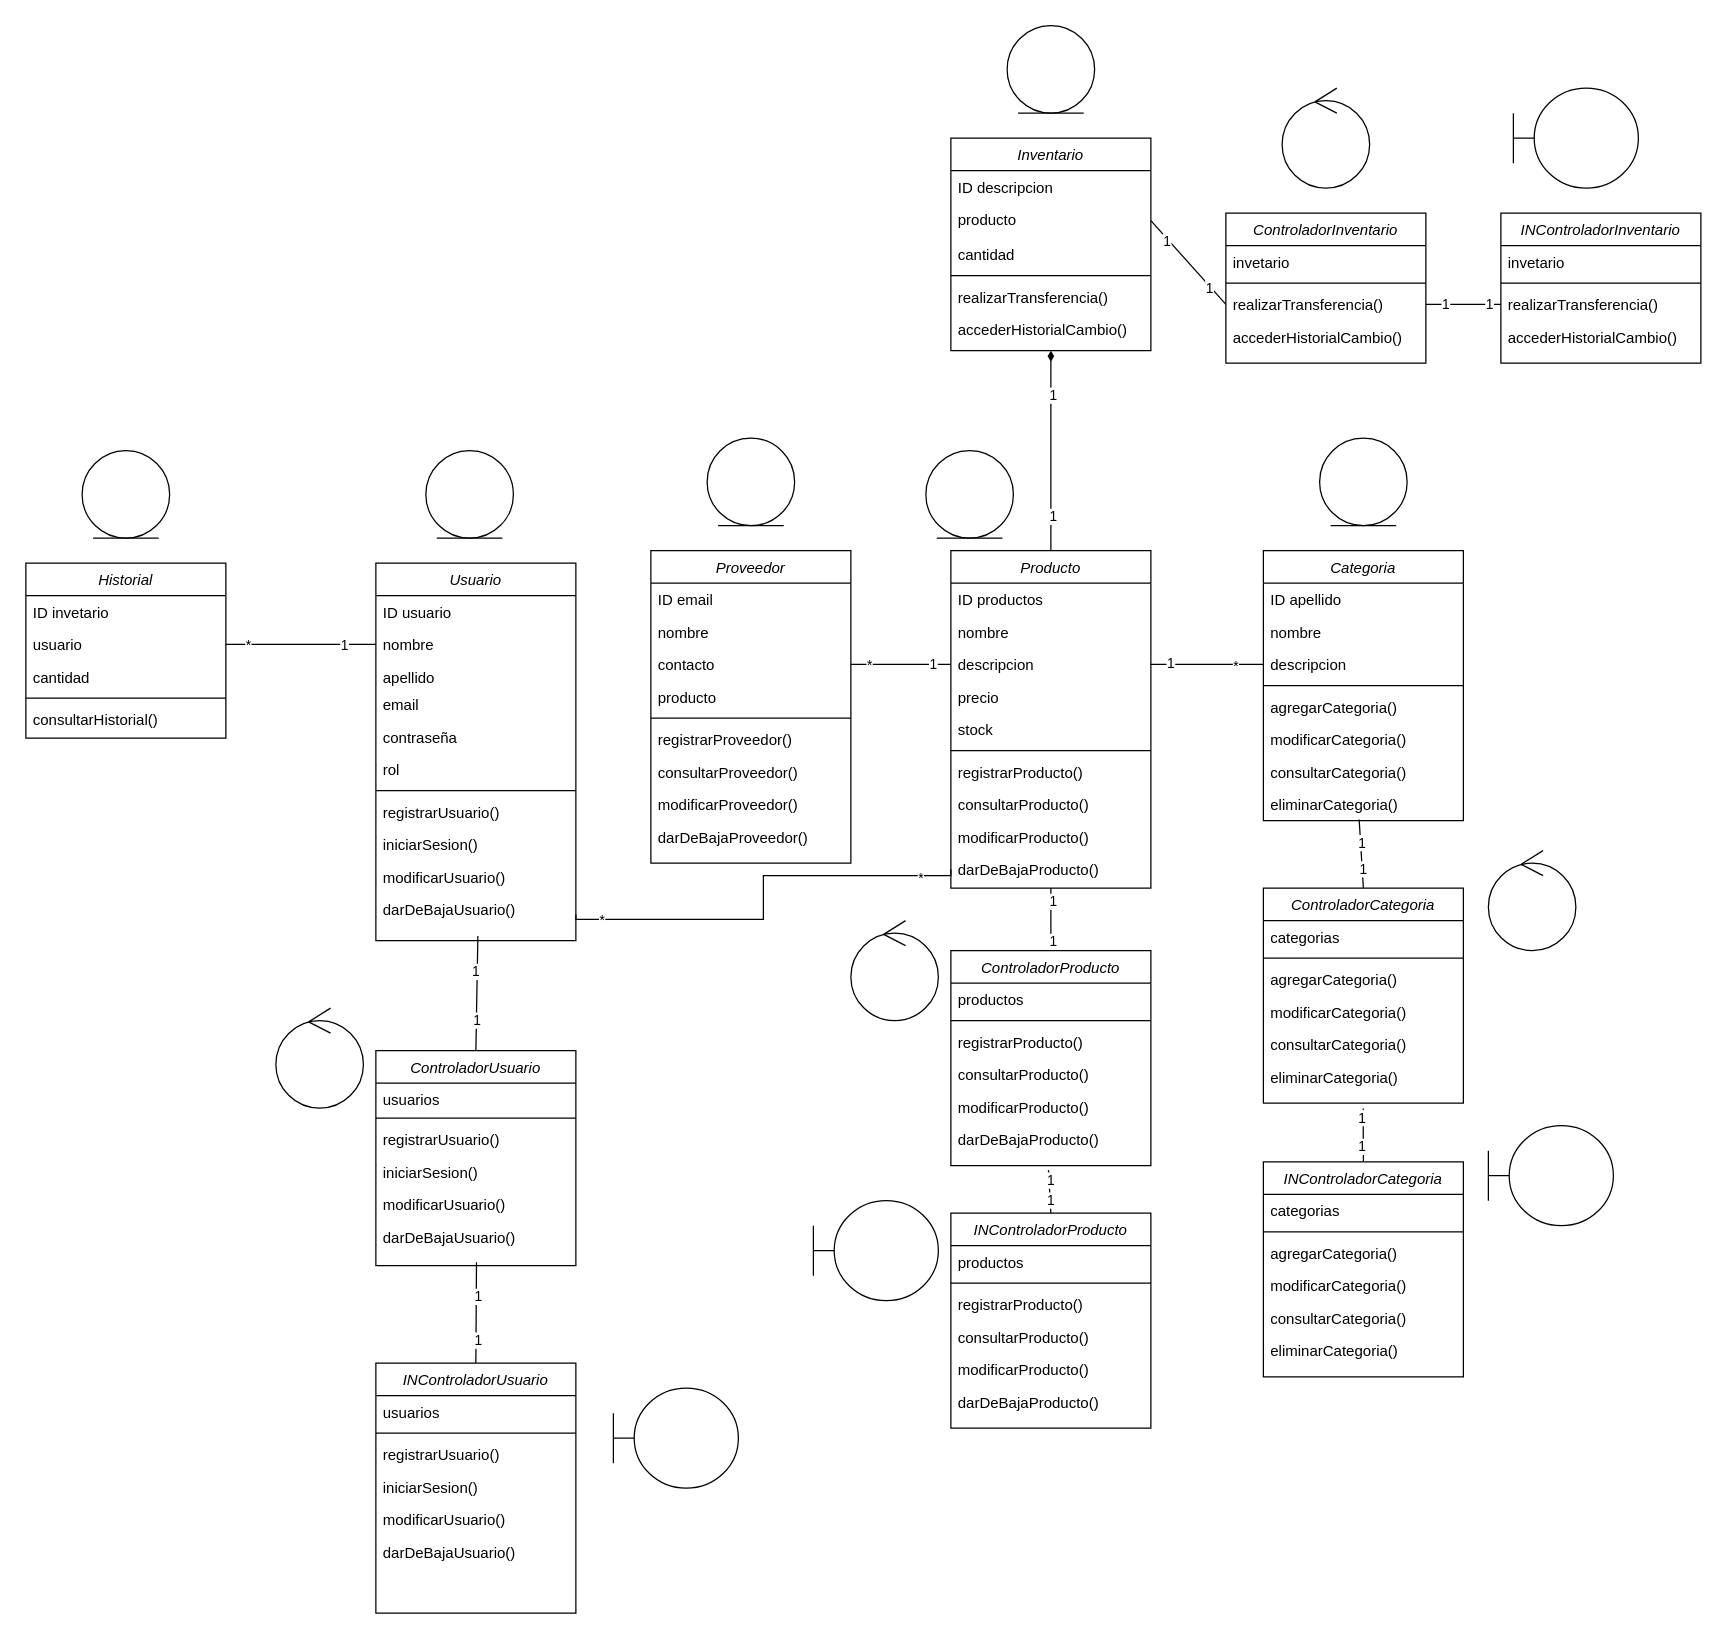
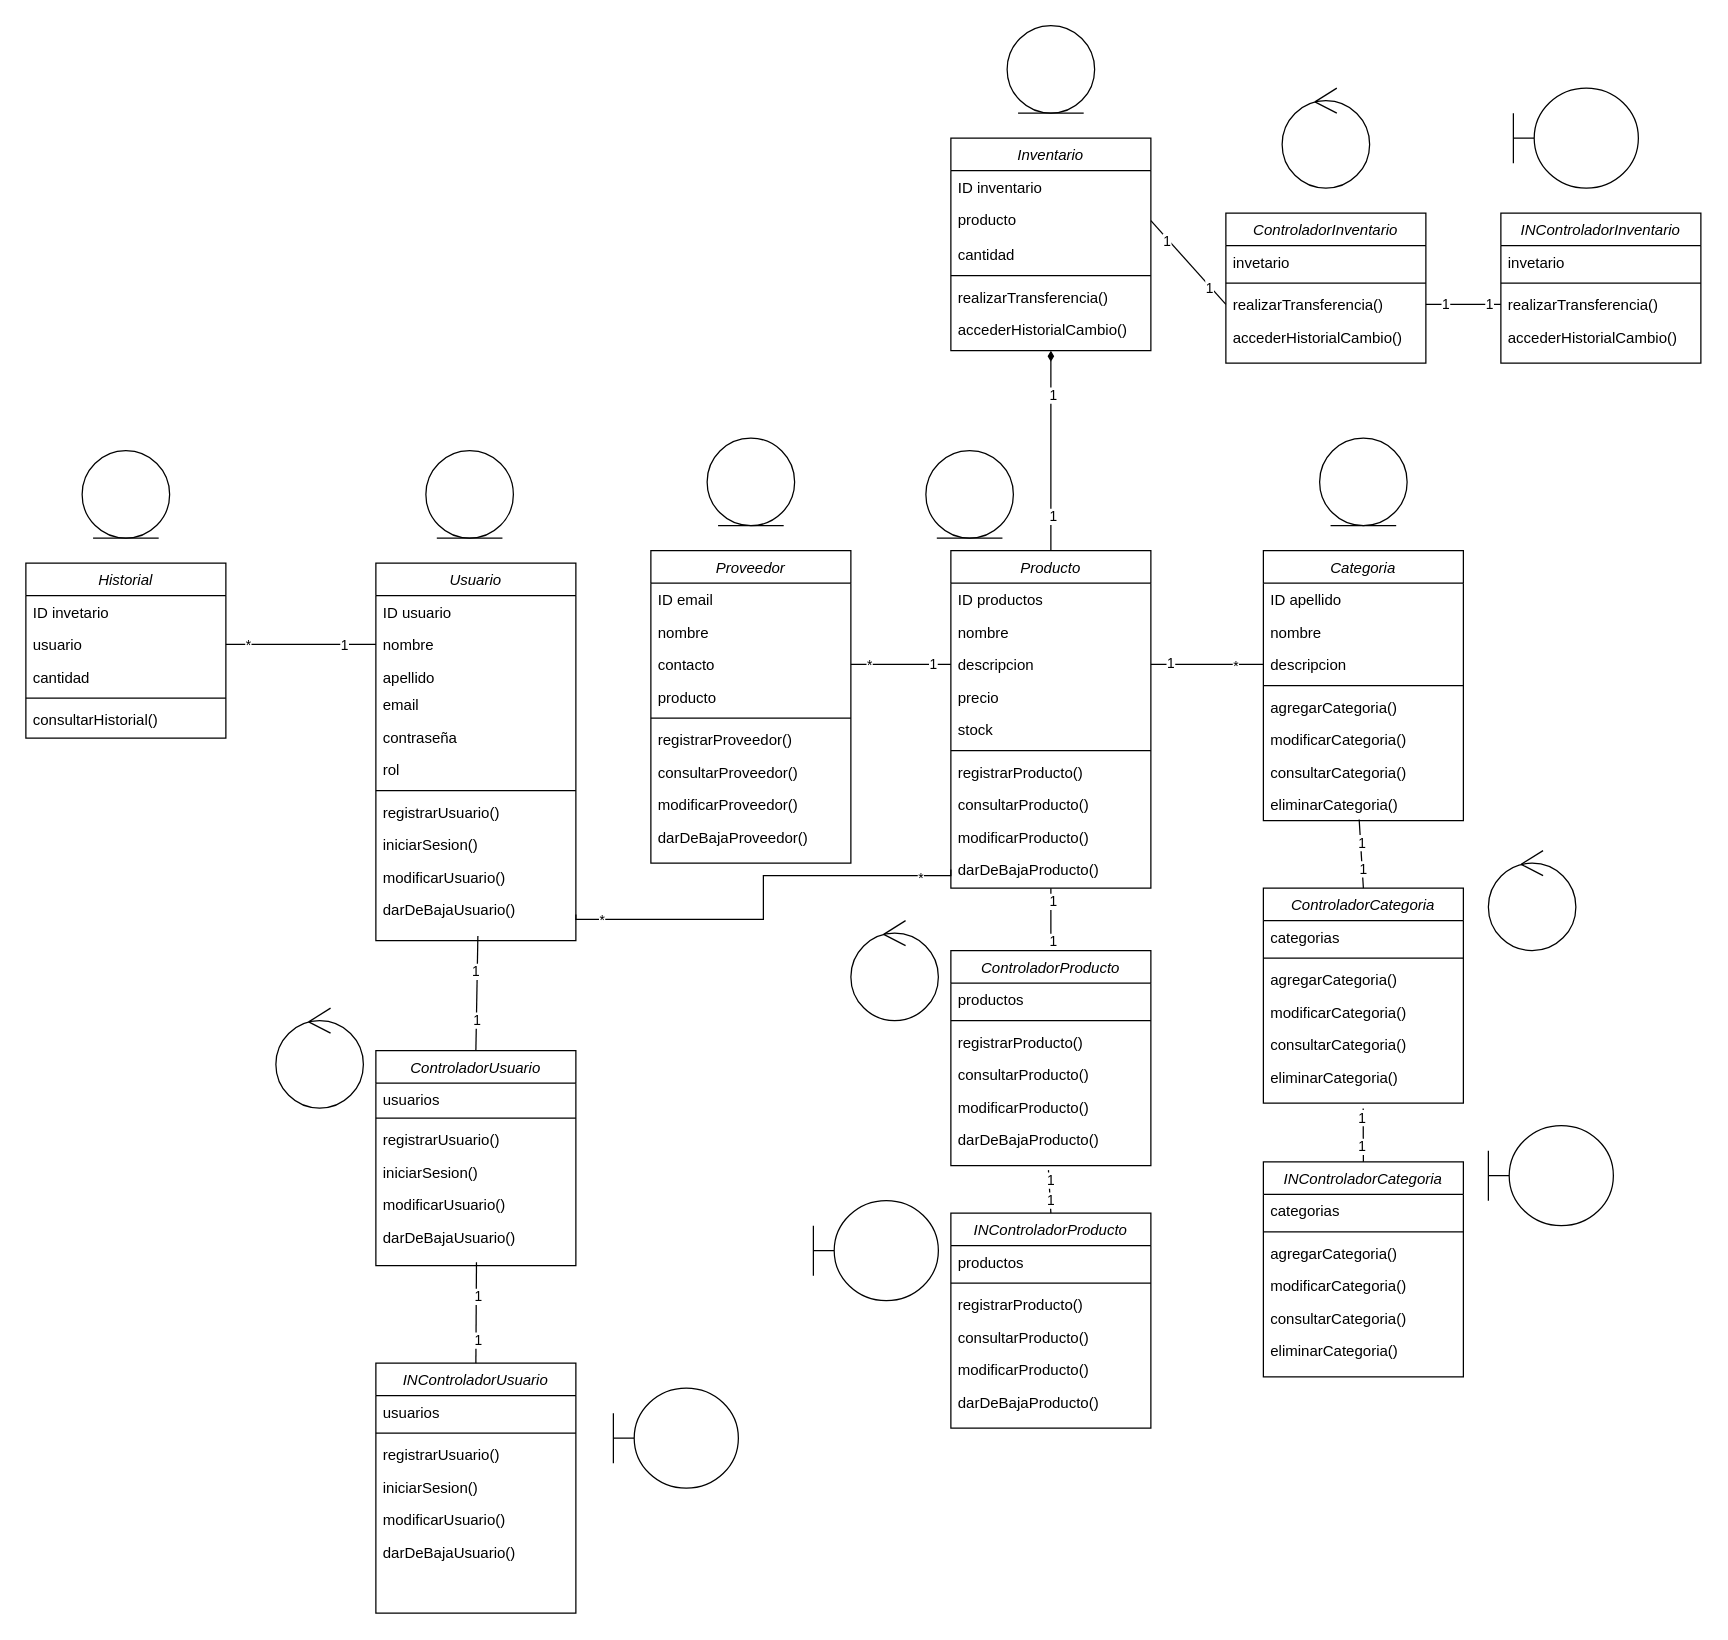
node "ID descripcion": label "ID descripcion" -> "ID inventario"
